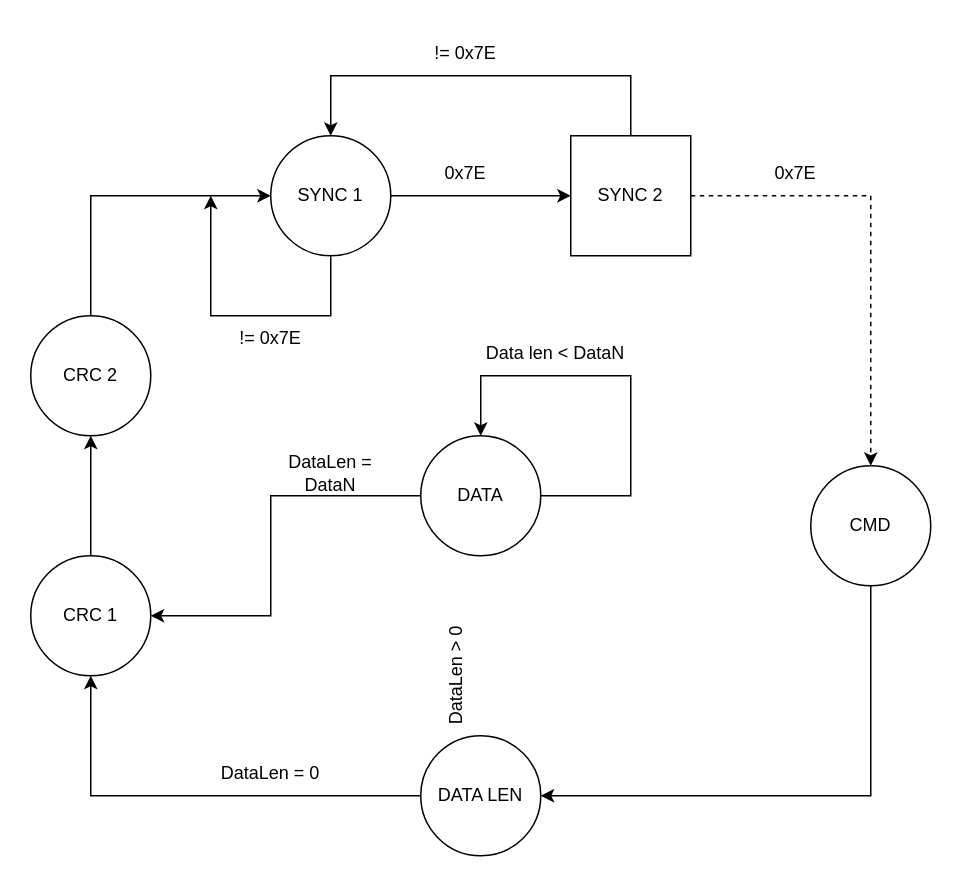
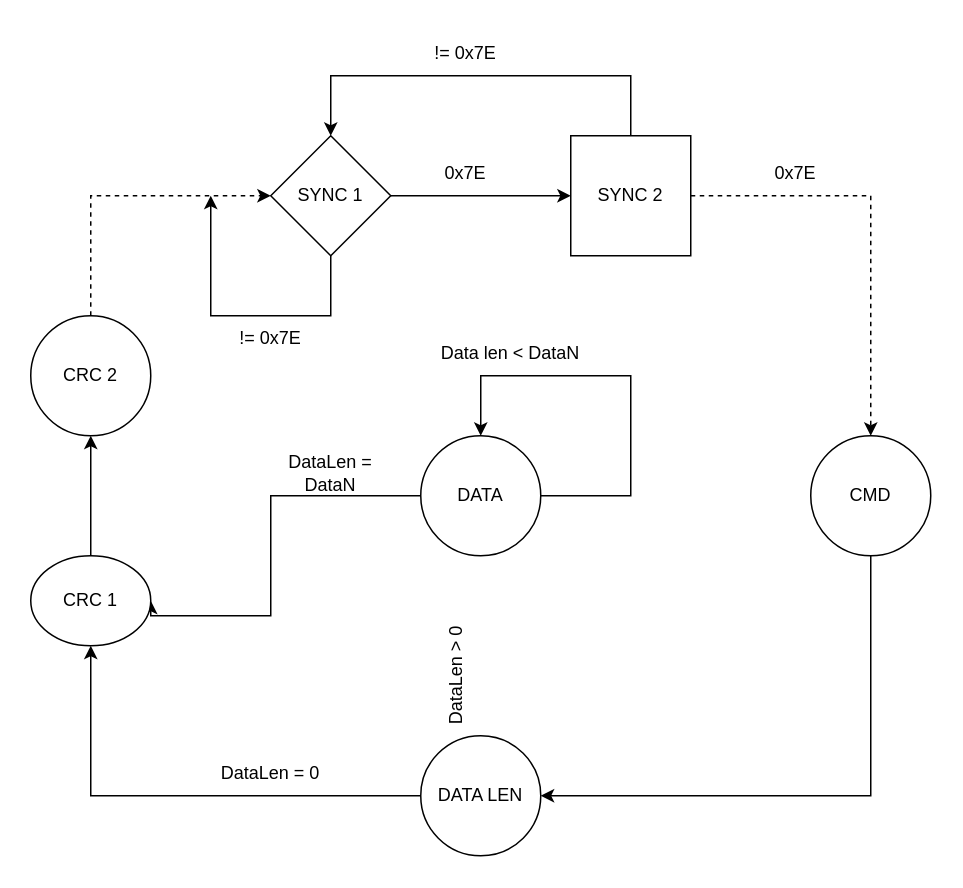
edge "CRC 2" -> "SYNC 1": style solid -> dashed
node "SYNC 1": shape ellipse -> diamond
node "Data len < DataN": moved (556, 353) -> (511, 353)
node "CMD": moved (871, 526) -> (871, 496)
node "CRC 1": size 120x120 -> 120x90
